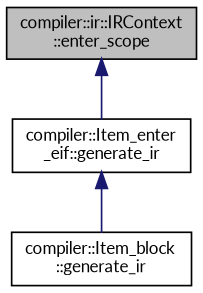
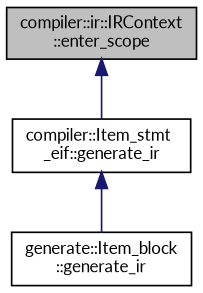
node "compiler::Item_enter _eif::generate_ir": label "compiler::Item_enter _eif::generate_ir" -> "compiler::Item_stmt _eif::generate_ir"
node "compiler::Item_block ::generate_ir": label "compiler::Item_block ::generate_ir" -> "generate::Item_block ::generate_ir"
